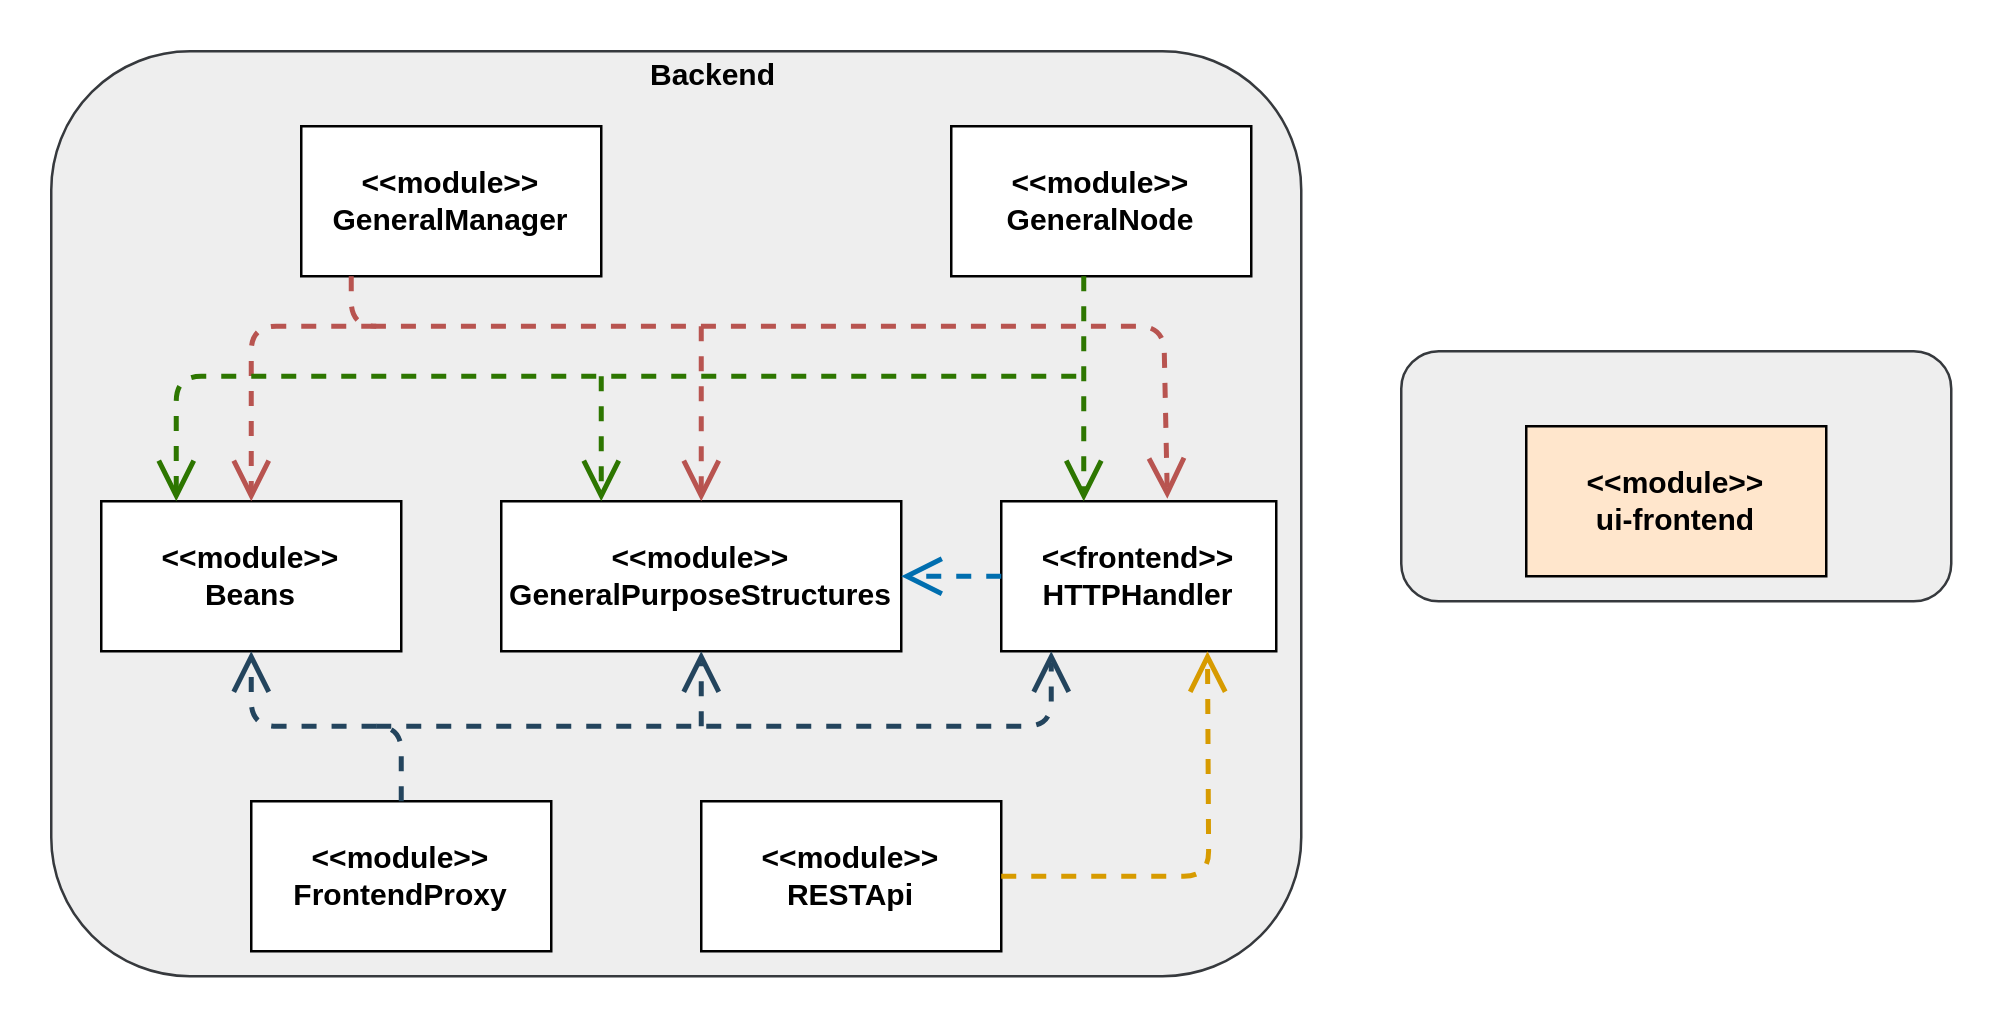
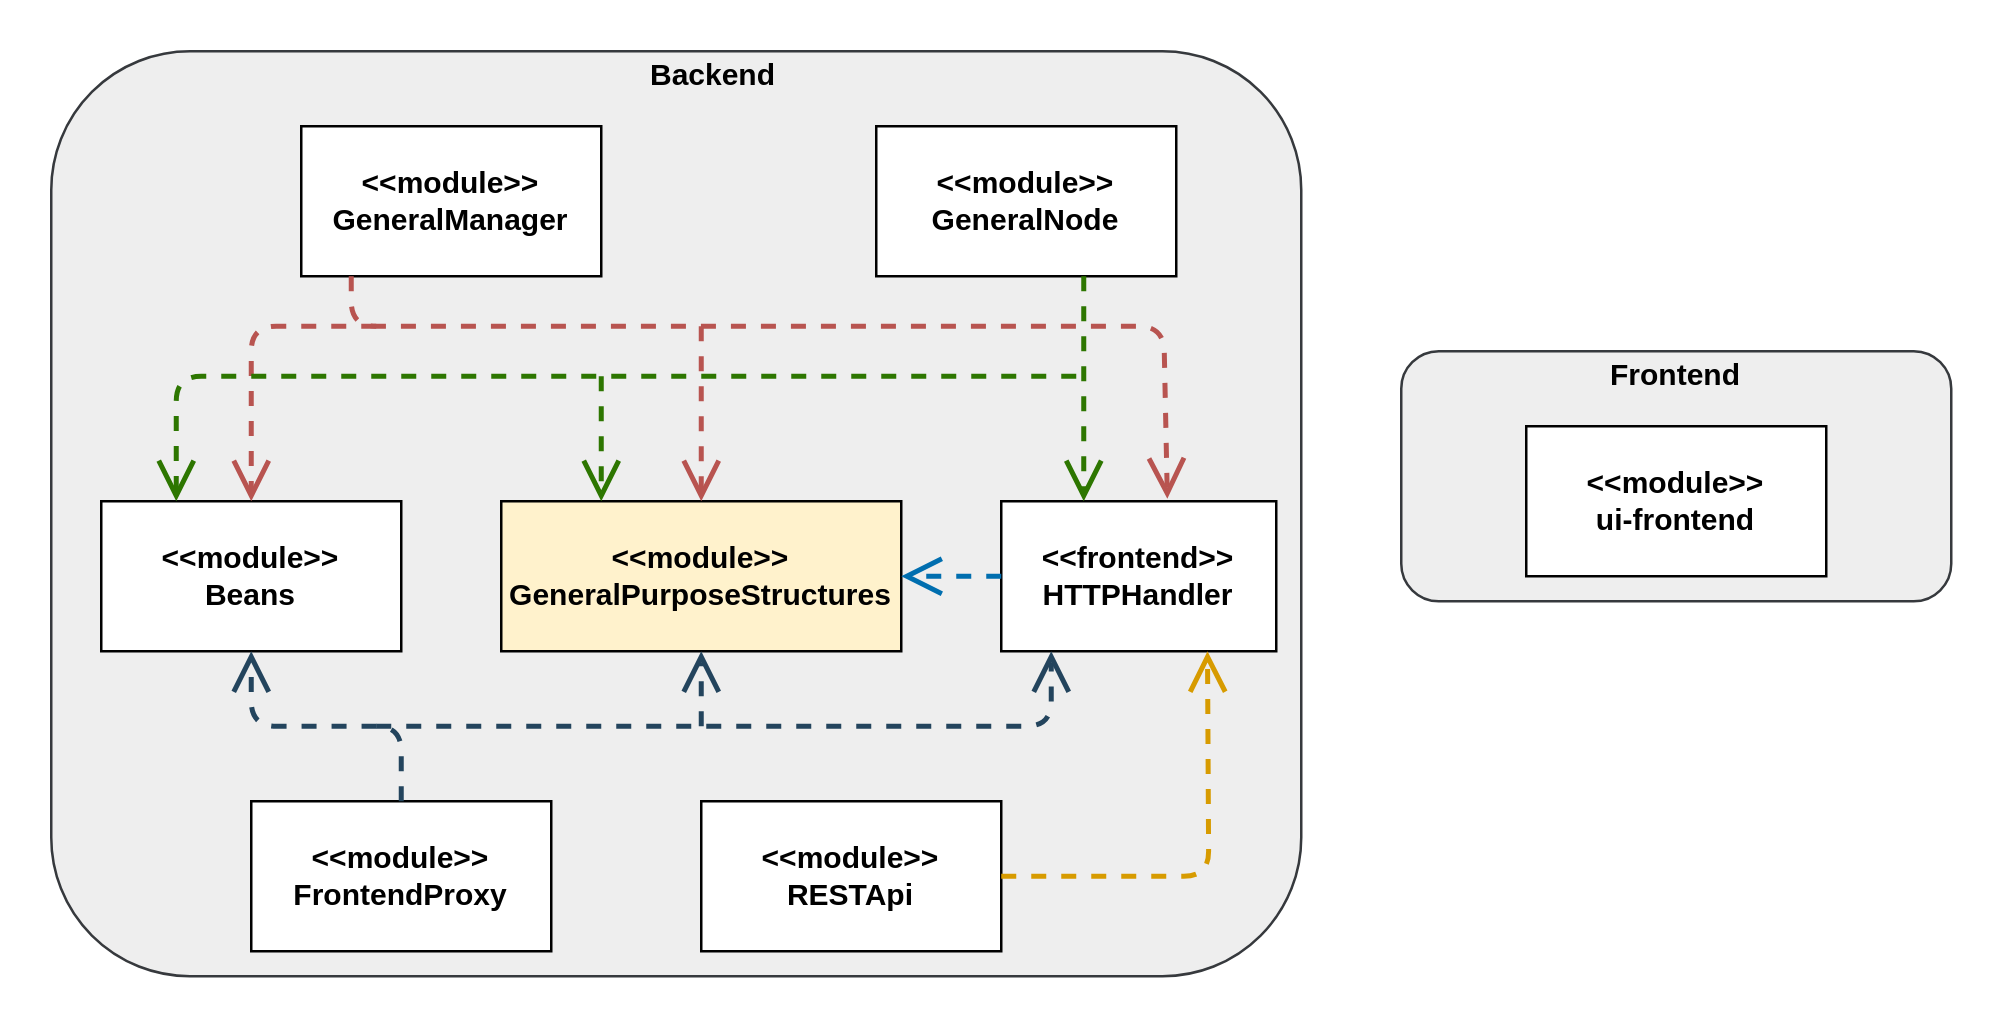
node "<<module>> GeneralNode": moved (1101, 201) -> (1026, 201)
node "Frontend": added
node "<<module>> ui-frontend": fillcolor #ffe6cc -> #ffffff
node "<<module>> GeneralPurposeStructures": fillcolor #ffffff -> #fff2cc
